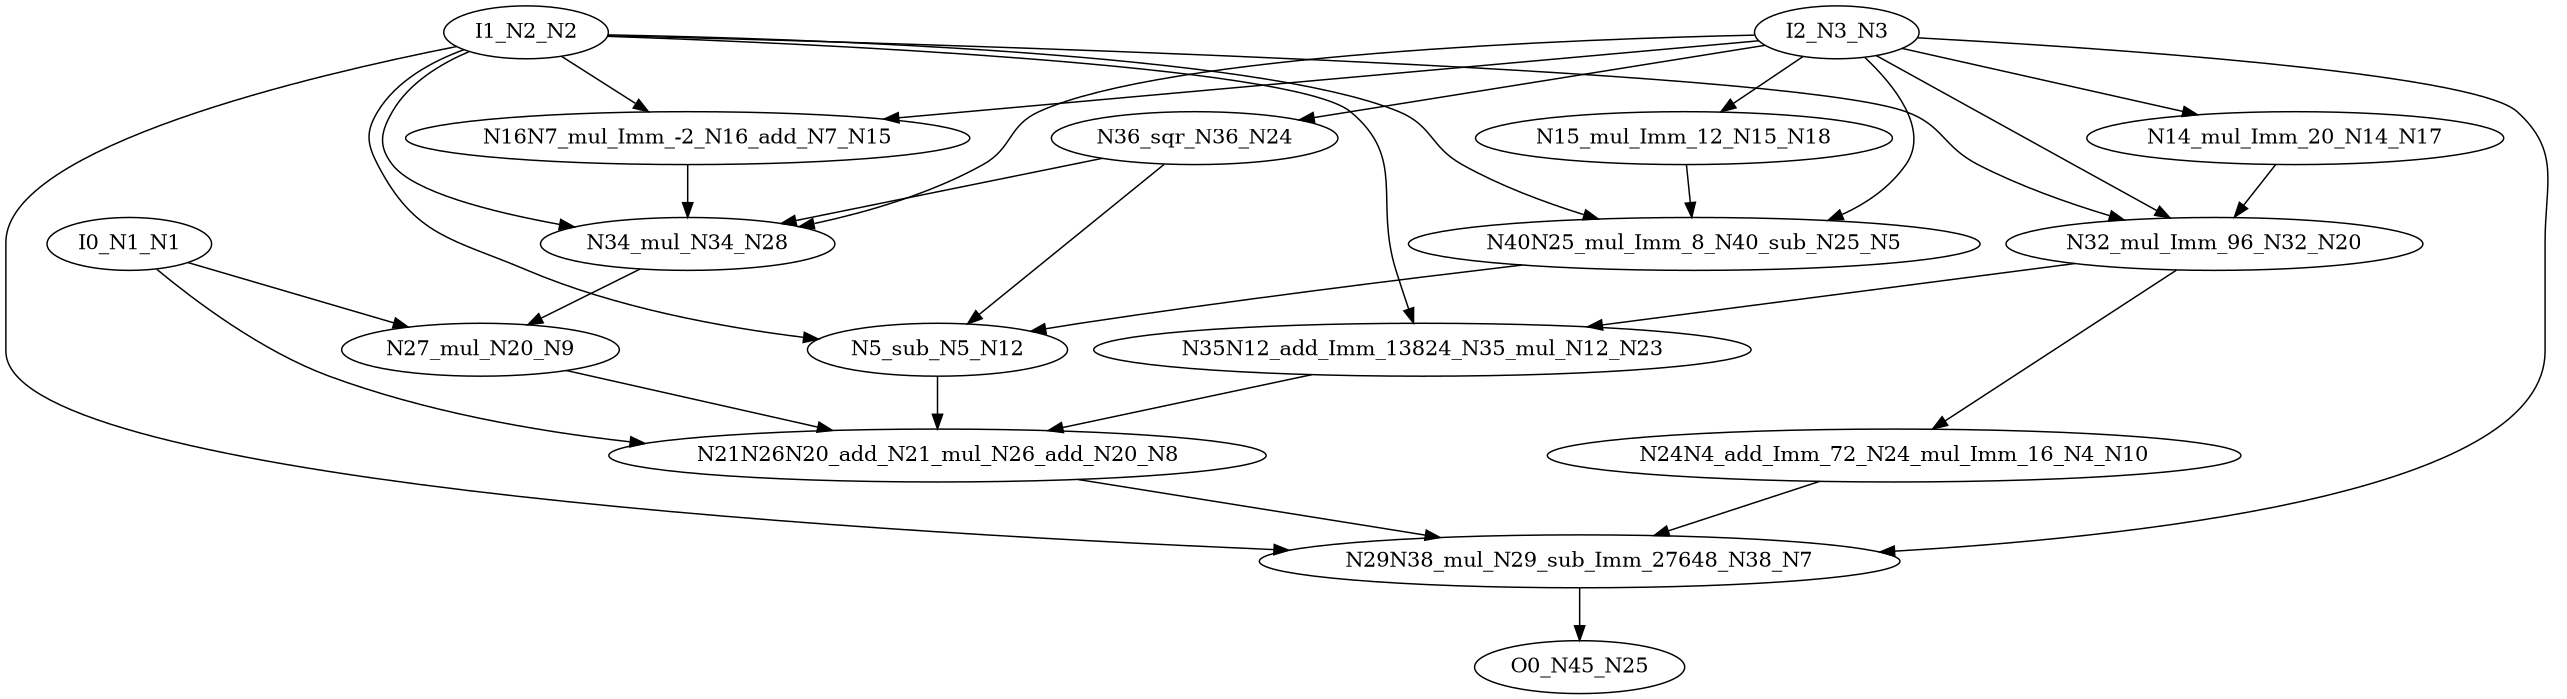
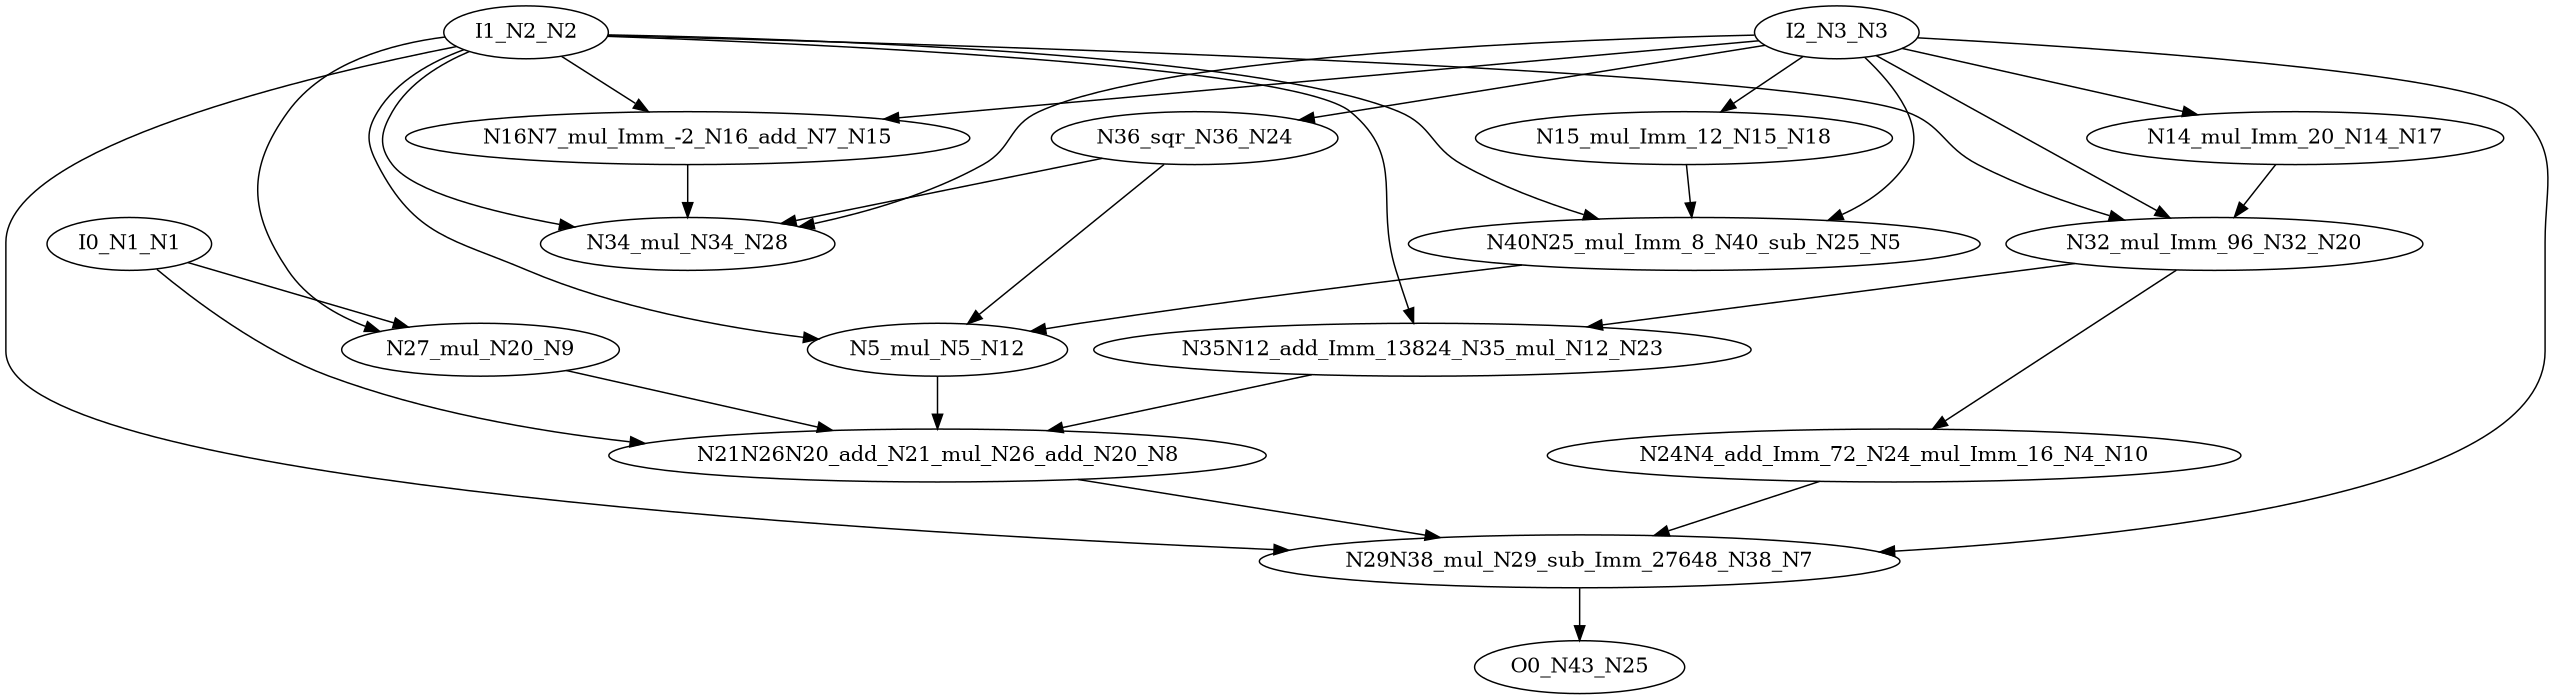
edge "N34_mul_N34_N28" -> "N27_mul_N20_N9": now "I1_N2_N2" -> "N27_mul_N20_N9"
node "N5_sub_N5_N12": label "N5_sub_N5_N12" -> "N5_mul_N5_N12"
node "O0_N45_N25": label "O0_N45_N25" -> "O0_N43_N25"
